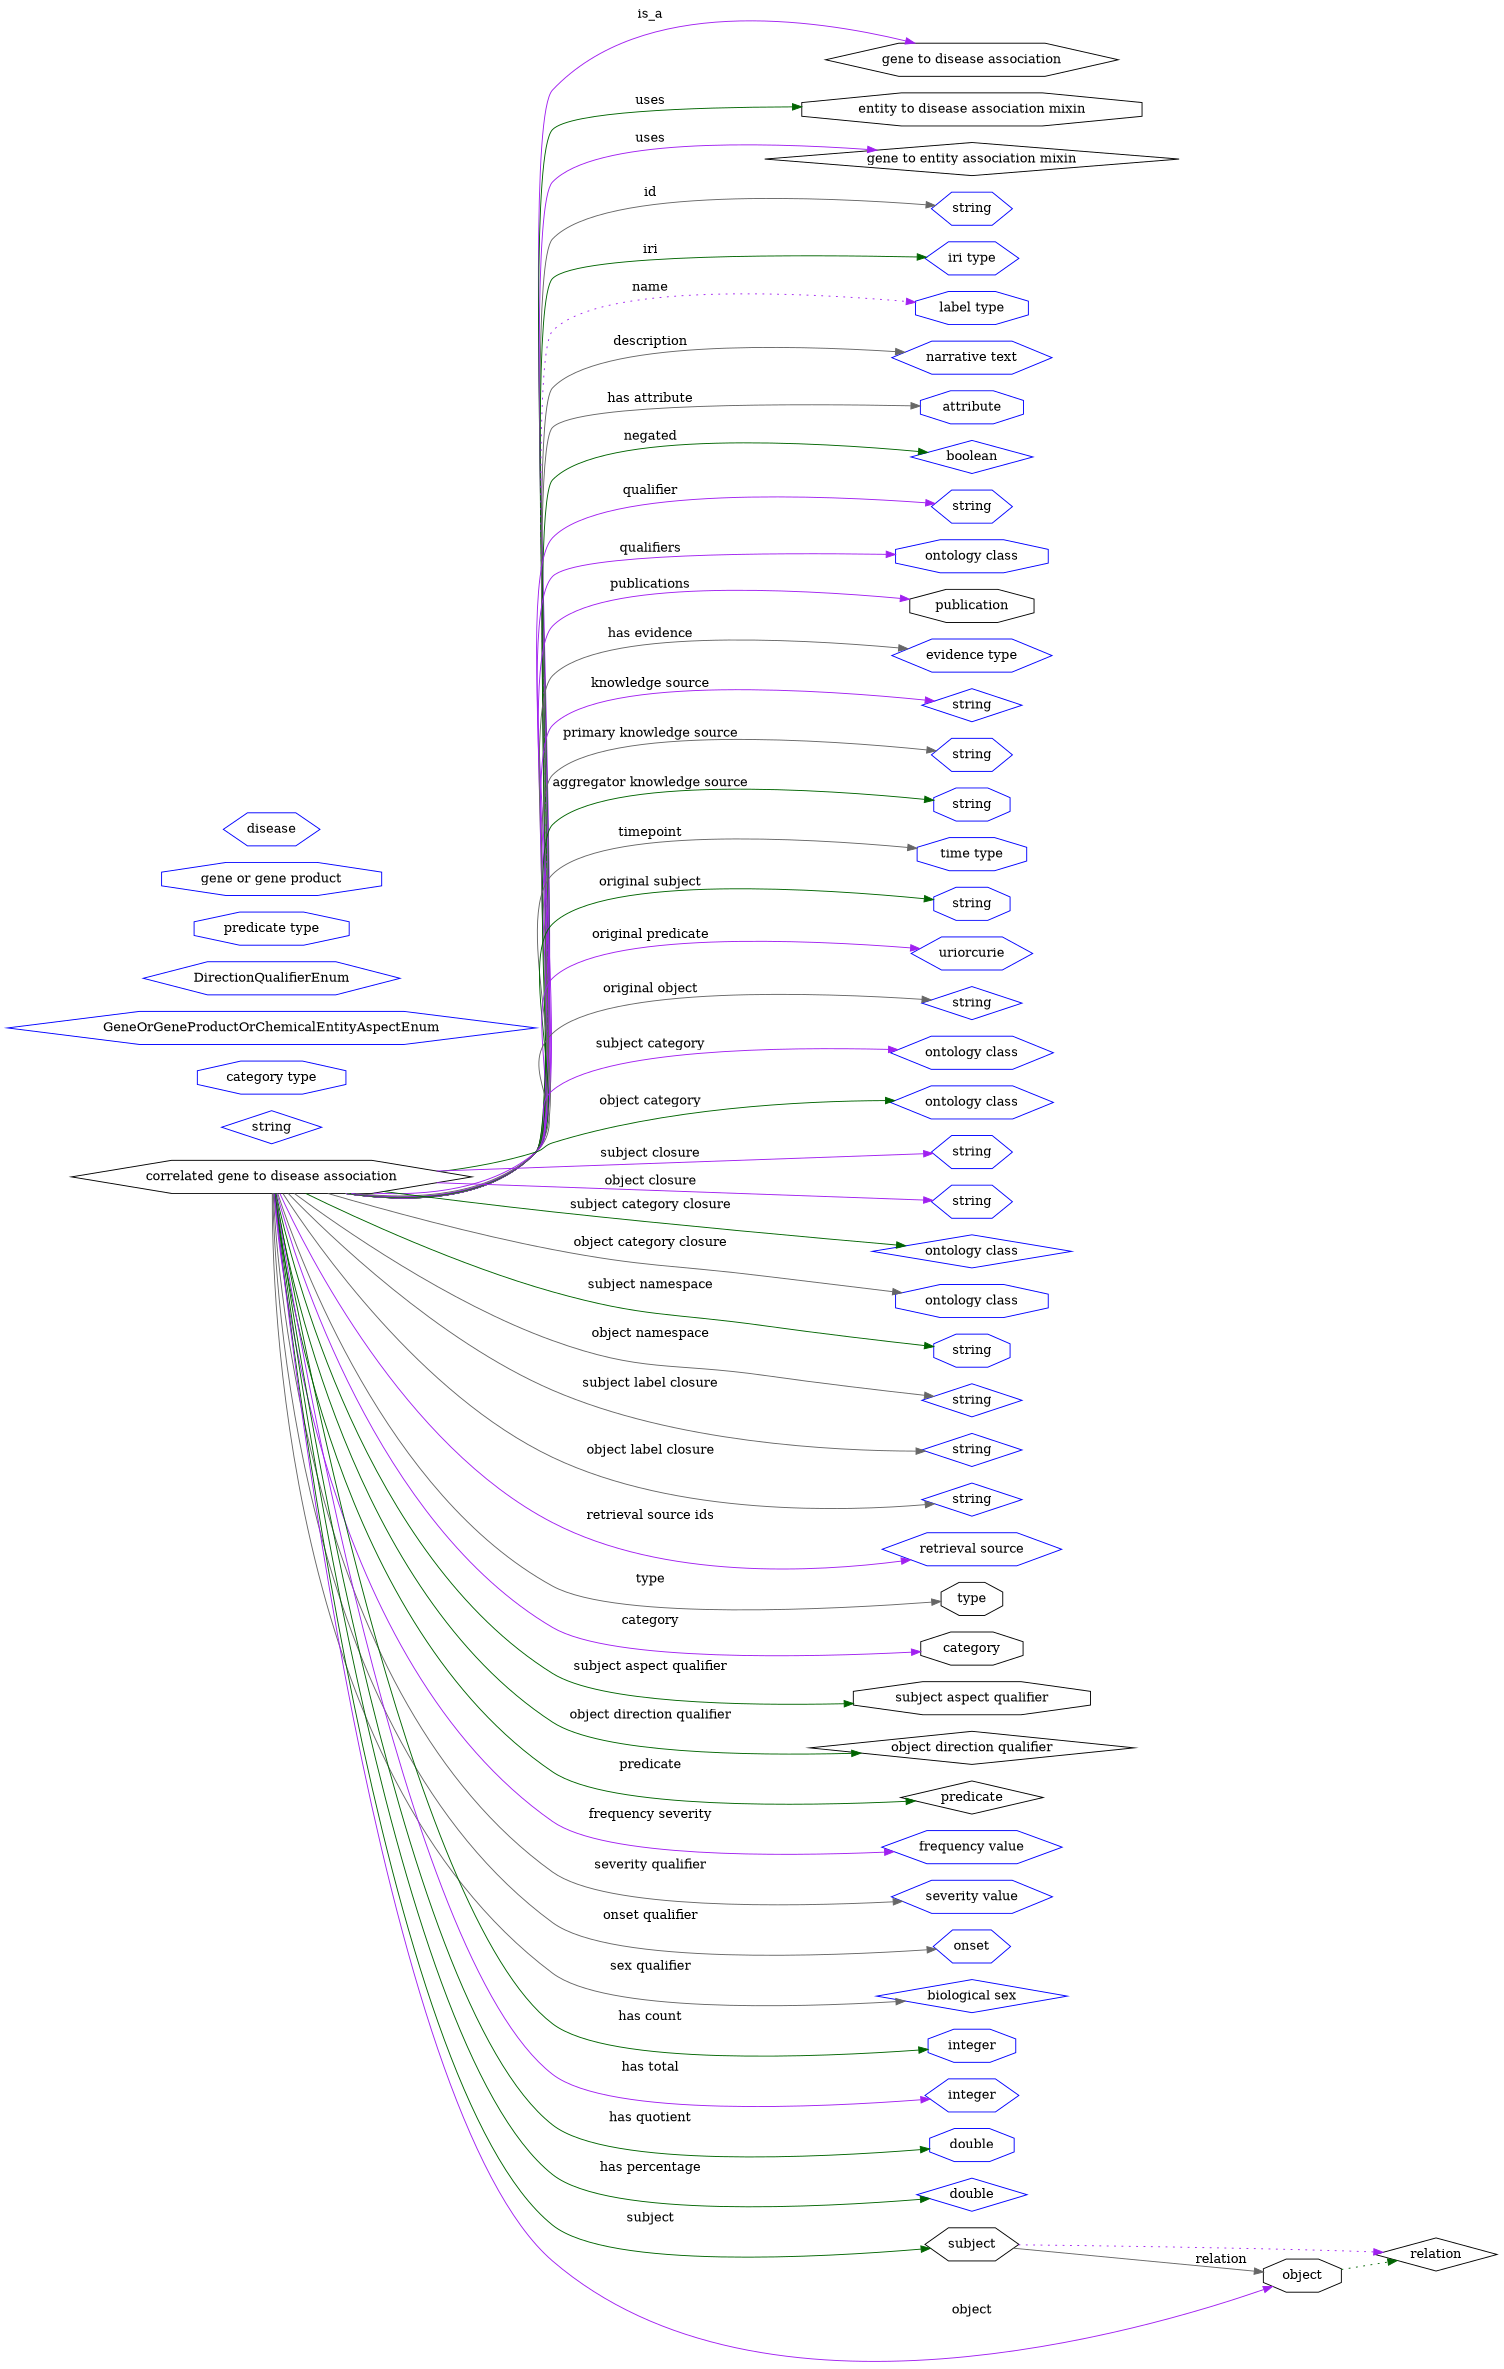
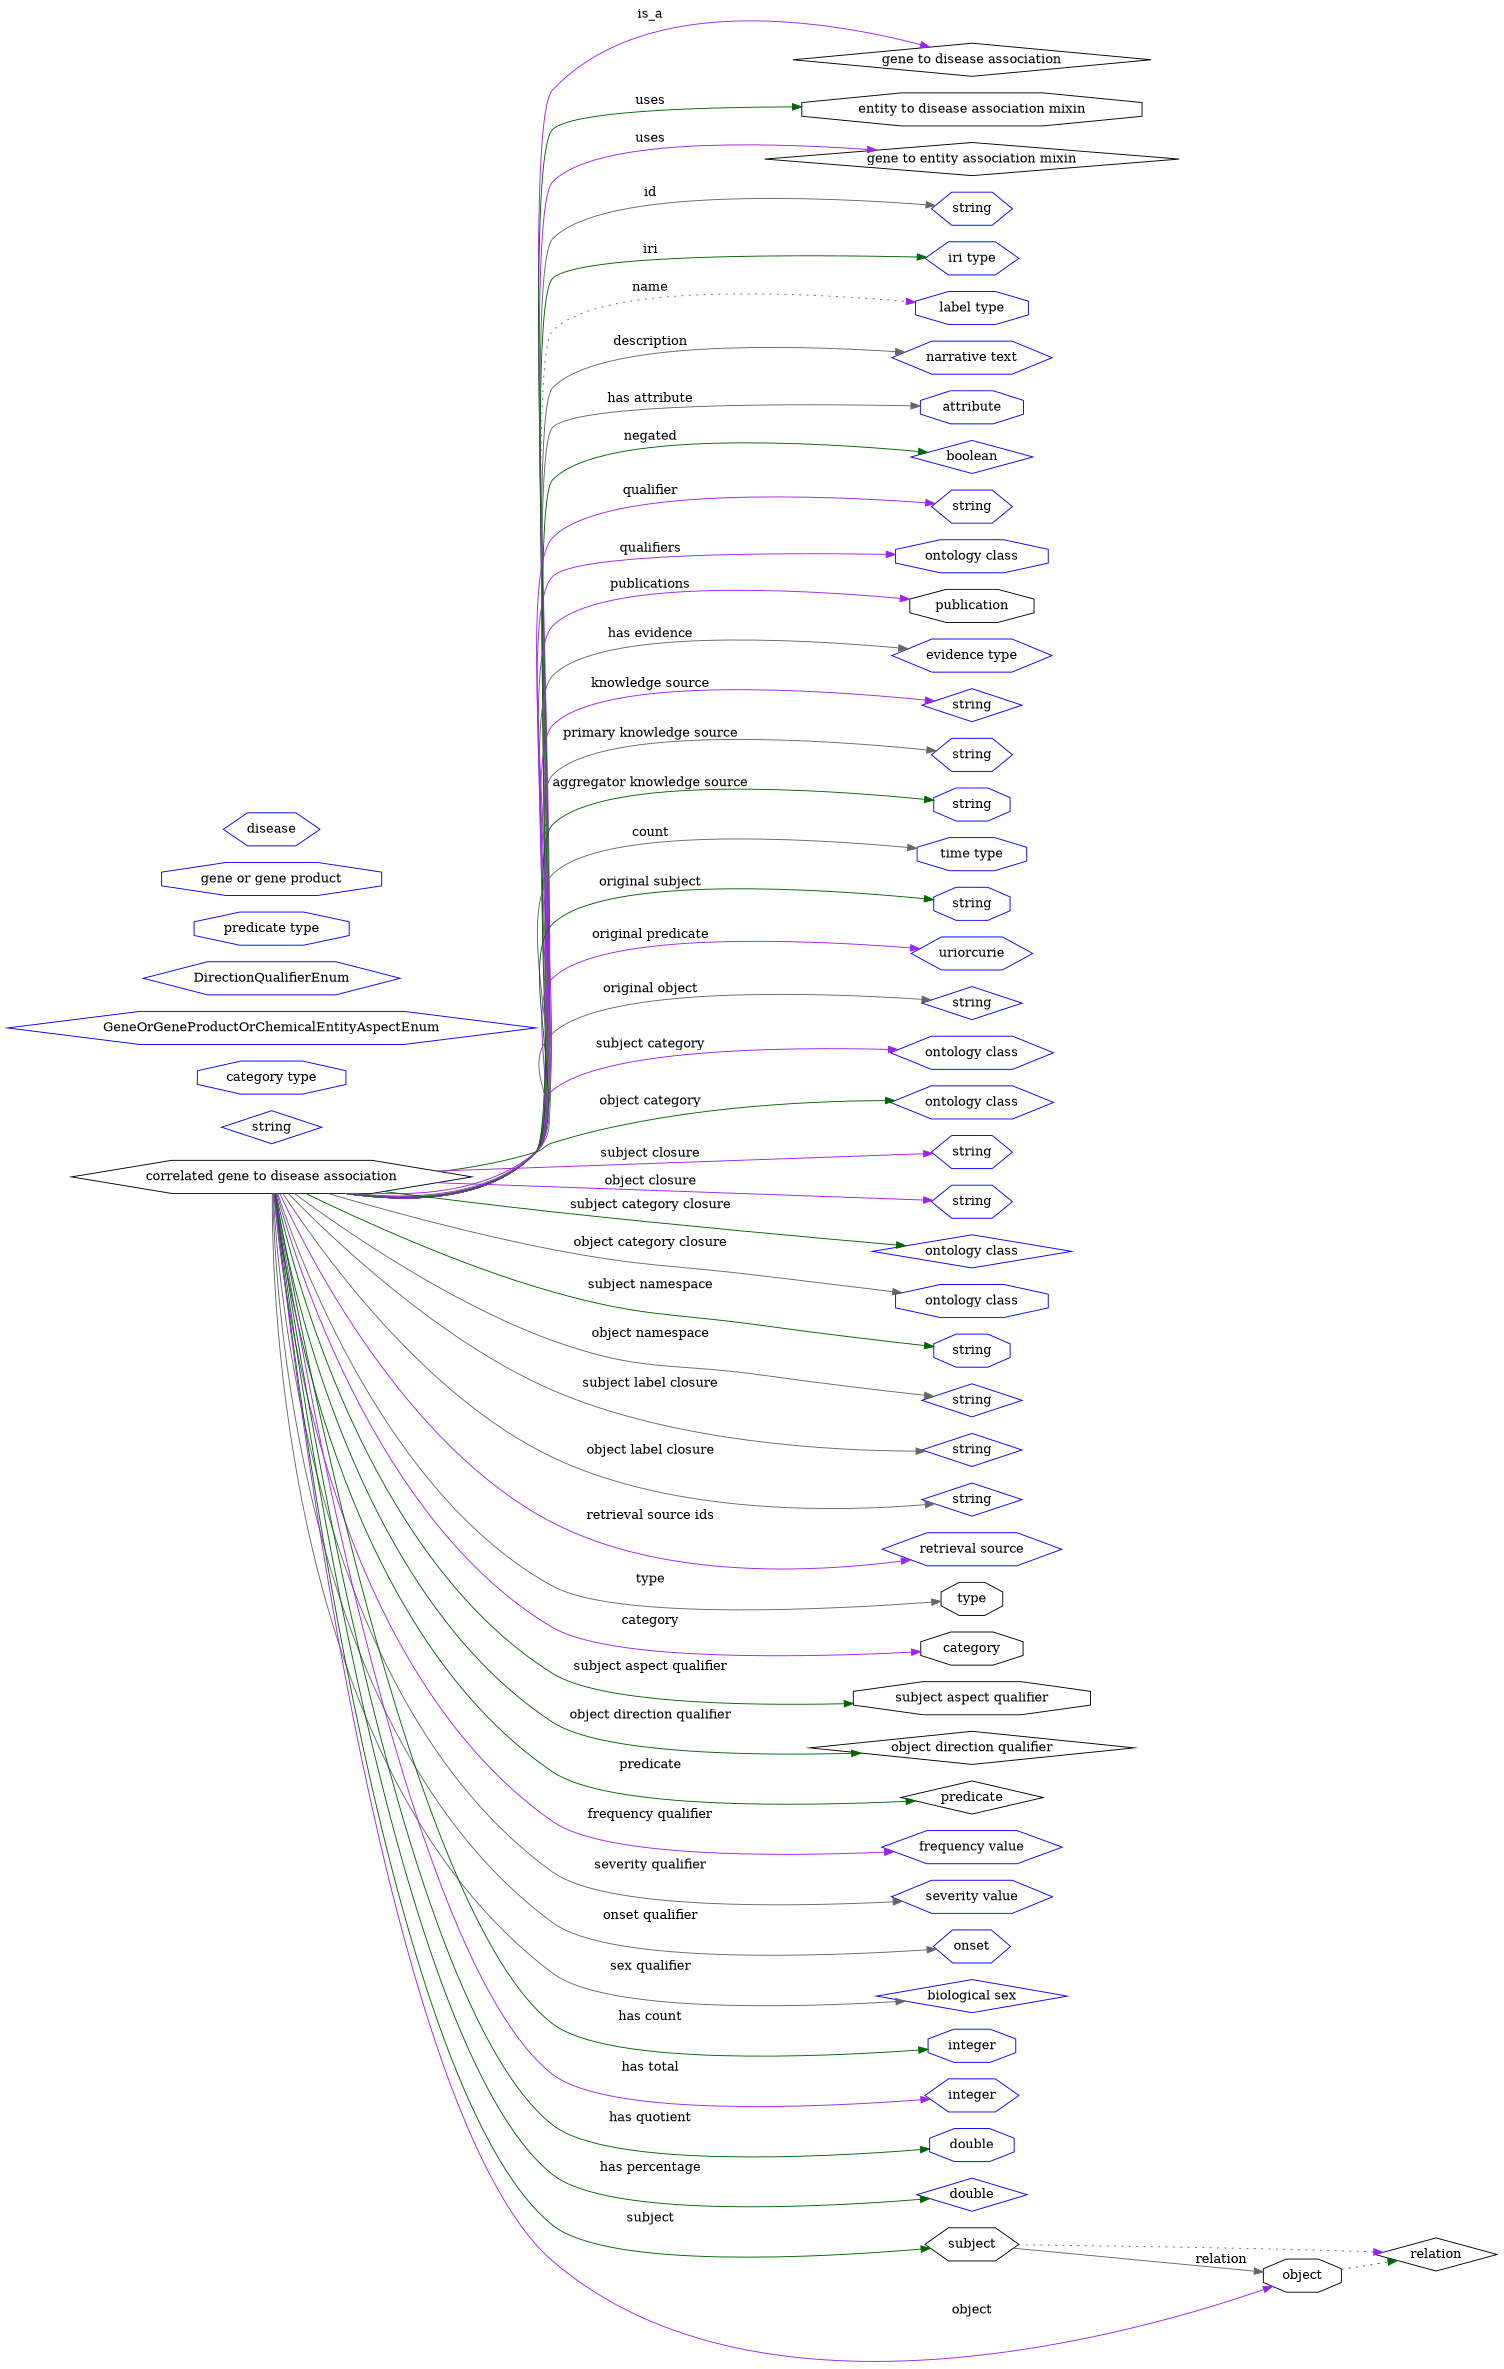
node "gene to disease association": shape hexagon -> diamond
edge "correlated gene to disease association" -> "time type": label "timepoint" -> "count"
edge "correlated gene to disease association" -> "frequency value": label "frequency severity" -> "frequency qualifier"
